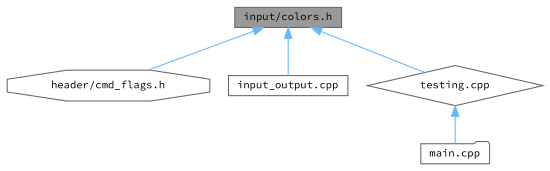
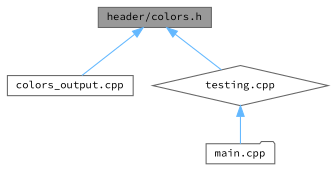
node "input/colors.h": label "input/colors.h" -> "header/colors.h"
node "header/cmd_flags.h": removed
node "input_output.cpp": label "input_output.cpp" -> "colors_output.cpp"
